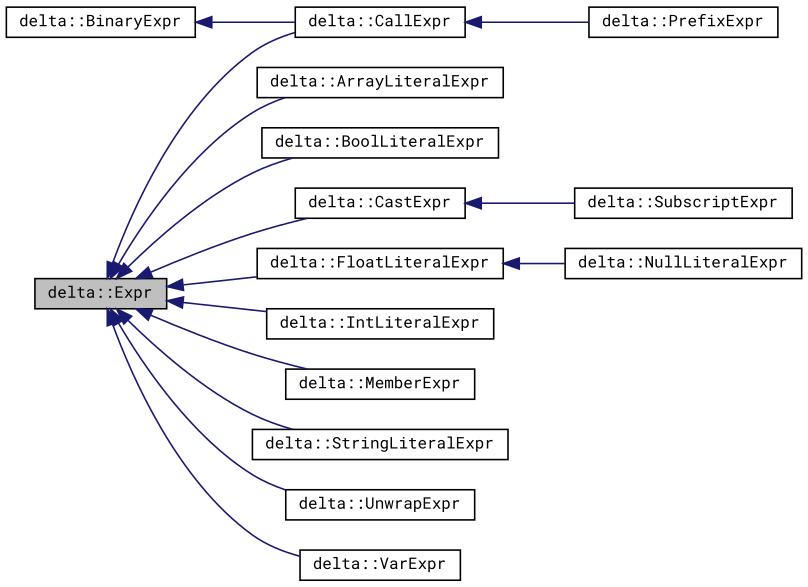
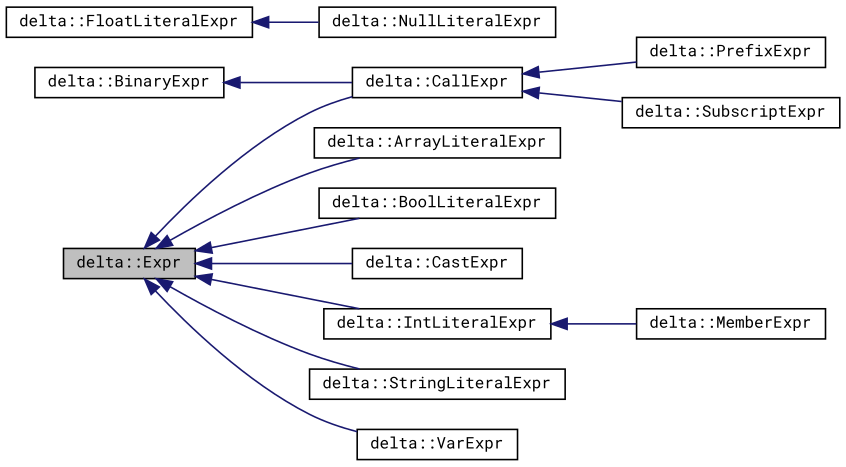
edge "delta::SubscriptExpr" -> "delta::CastExpr": now "delta::SubscriptExpr" -> "delta::CallExpr"
edge "delta::FloatLiteralExpr" -> "delta::Expr": removed
edge "delta::MemberExpr" -> "delta::Expr": now "delta::MemberExpr" -> "delta::IntLiteralExpr"
node "delta::UnwrapExpr": removed
